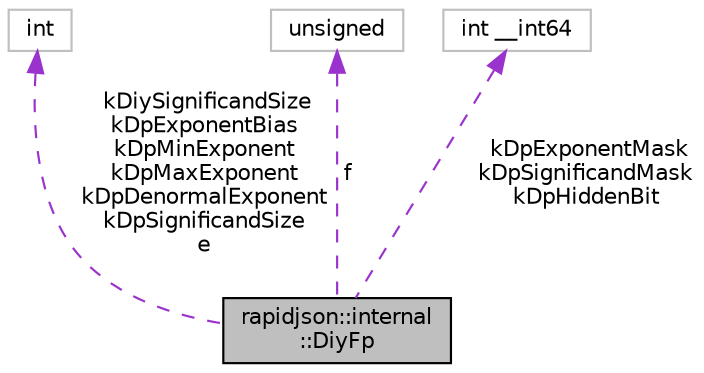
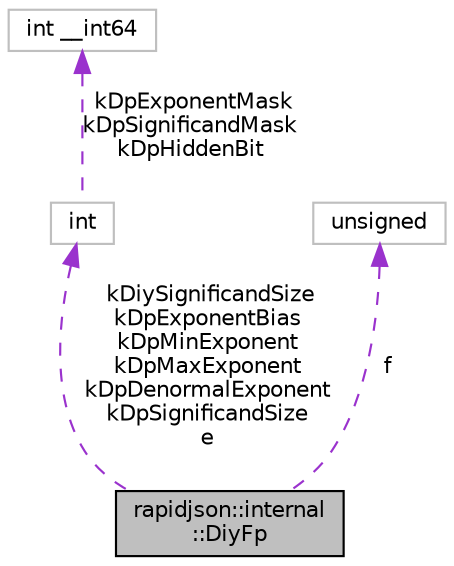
edge "rapidjson::internal ::DiyFp" -> "int __int64": now "int" -> "int __int64"
